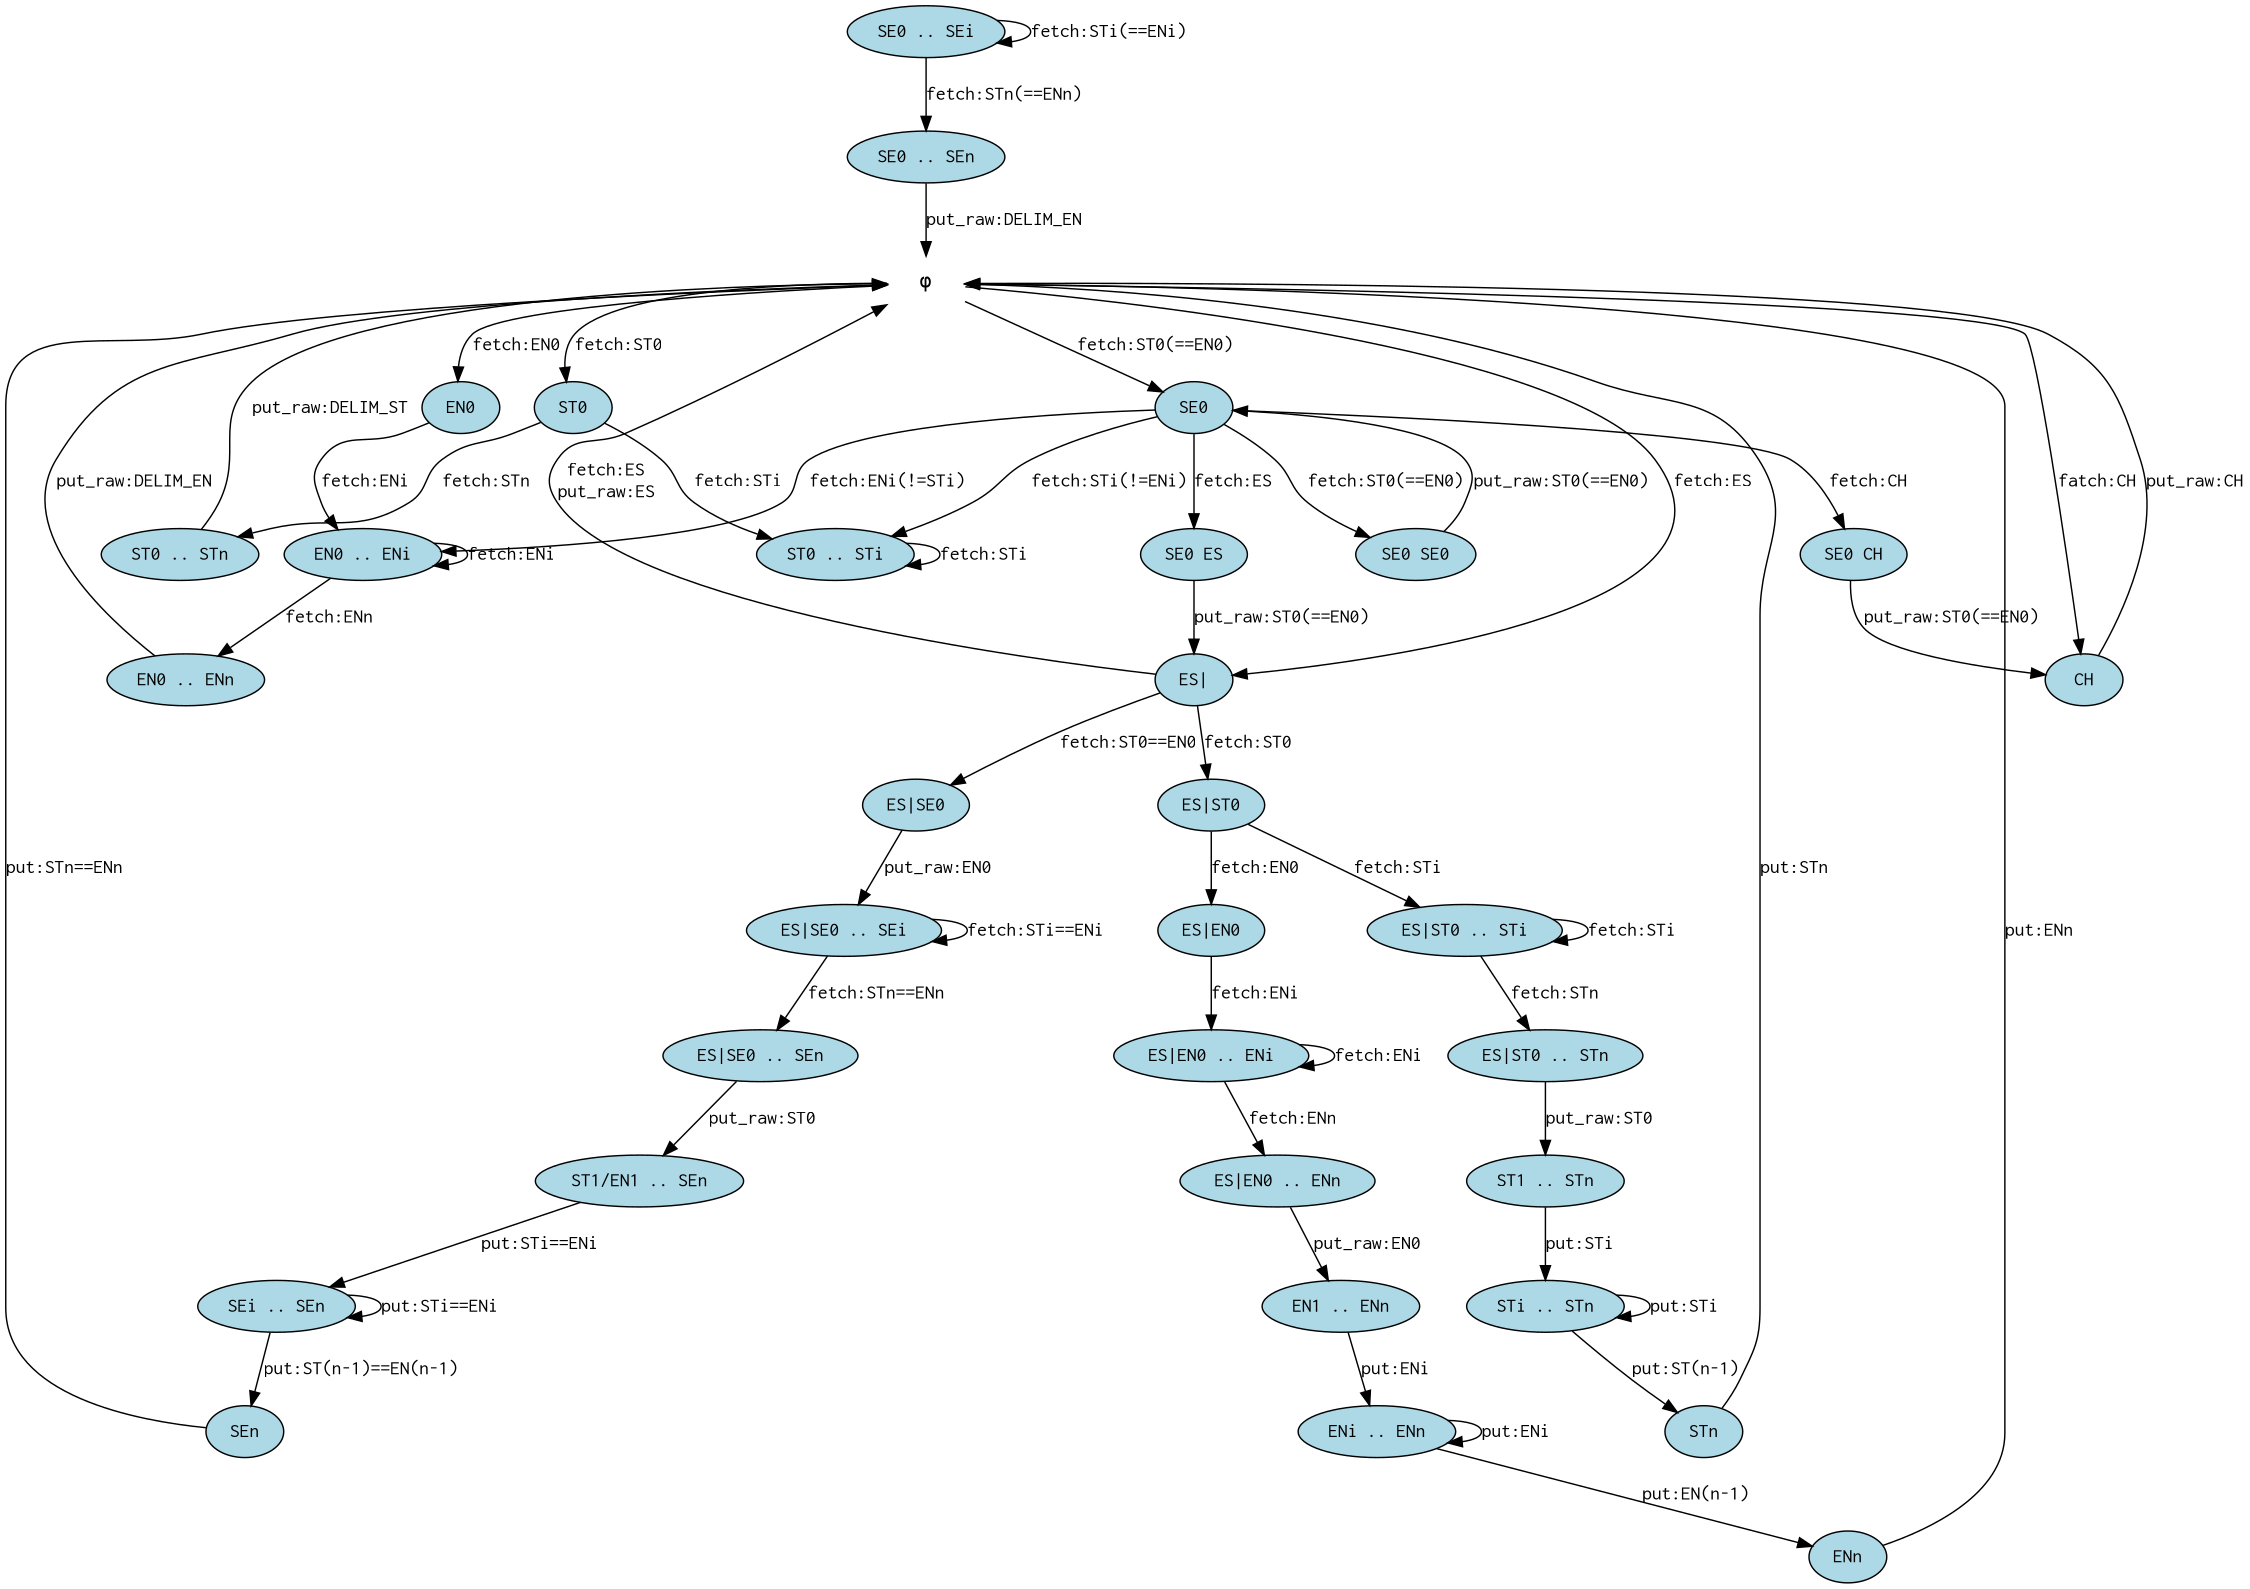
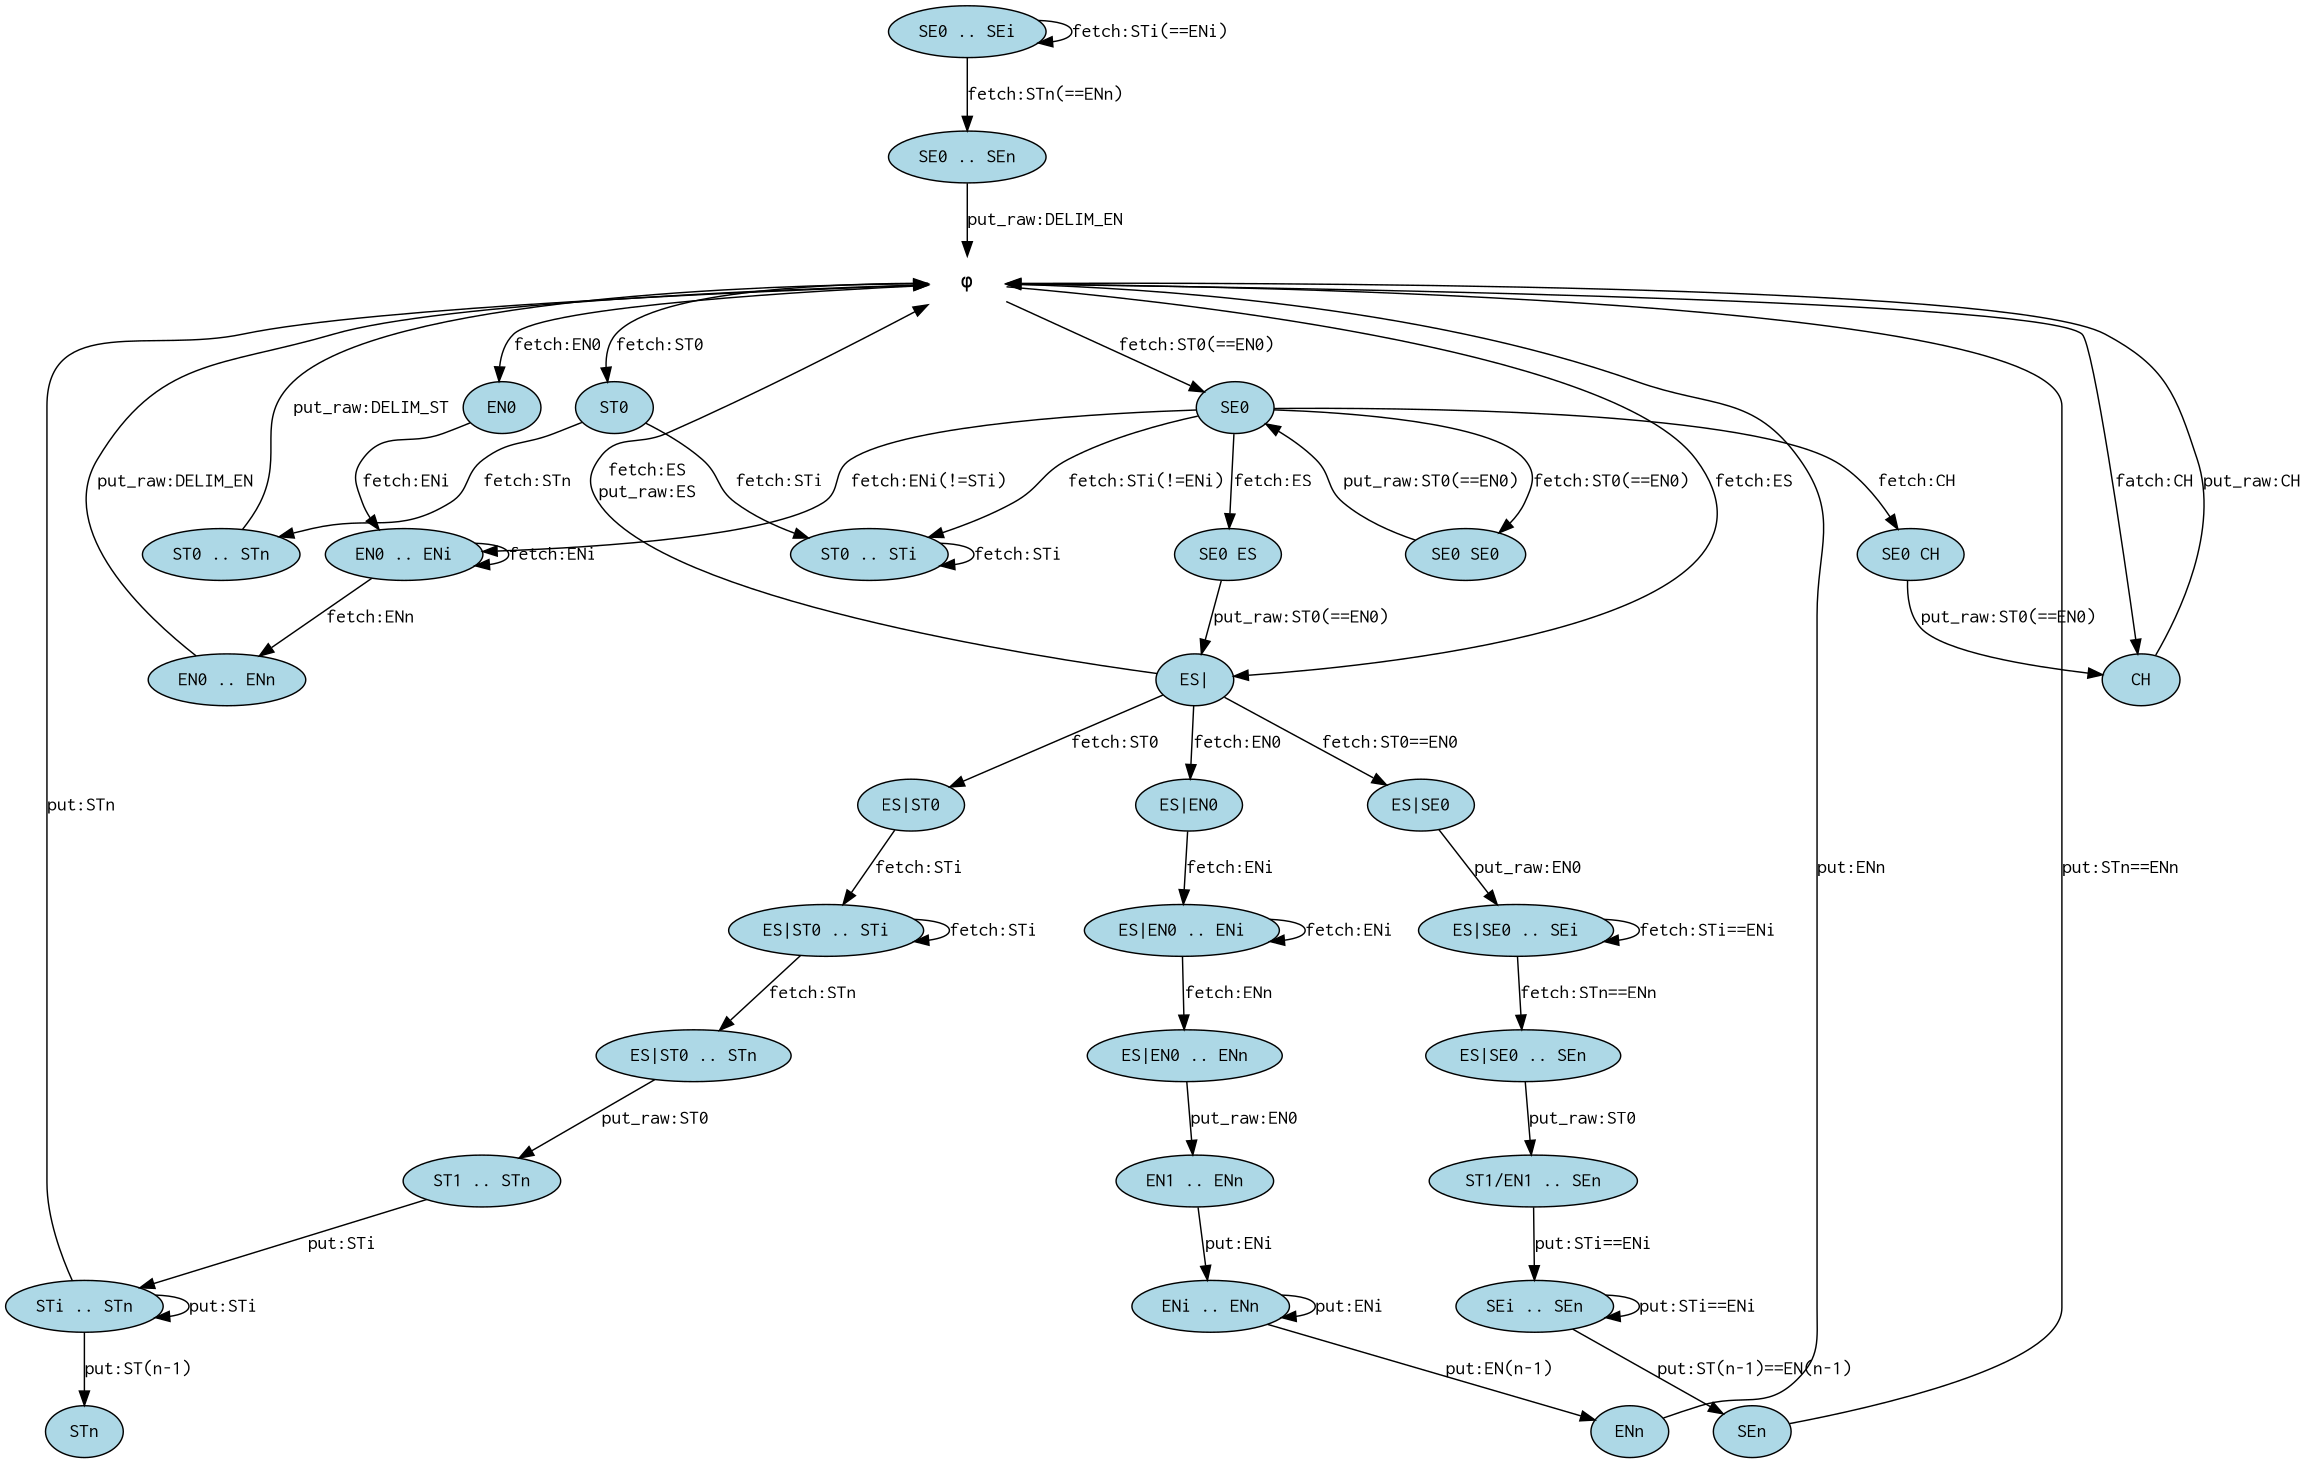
edge "STn" -> "φ": now "STi .. STn" -> "φ"
edge "ES|ST0" -> "ES|EN0": now "ES|" -> "ES|EN0"
